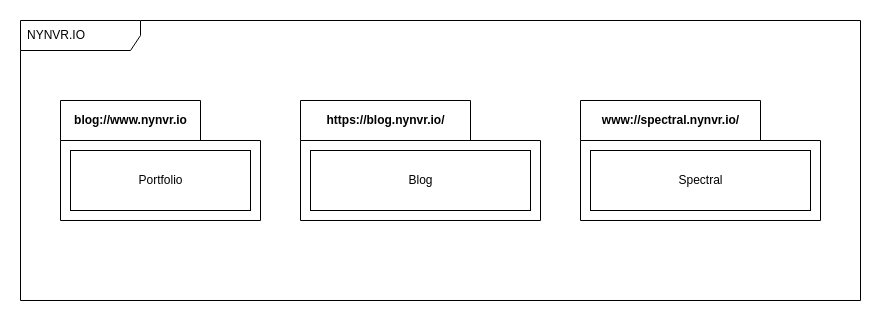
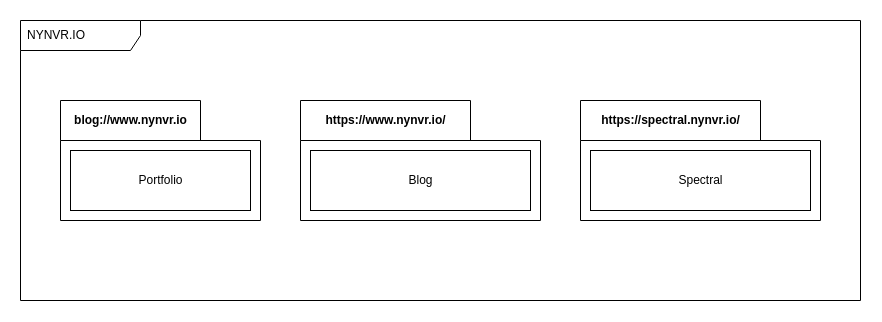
node "https://blog.nynvr.io/": label "https://blog.nynvr.io/" -> "https://www.nynvr.io/"
node "www://spectral.nynvr.io/": label "www://spectral.nynvr.io/" -> "https://spectral.nynvr.io/"
